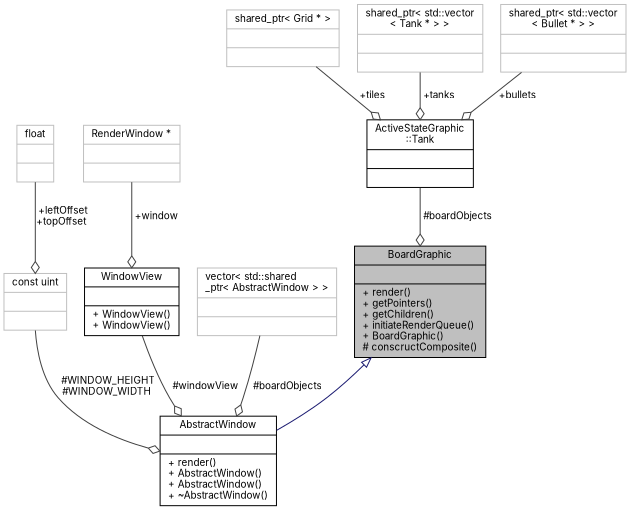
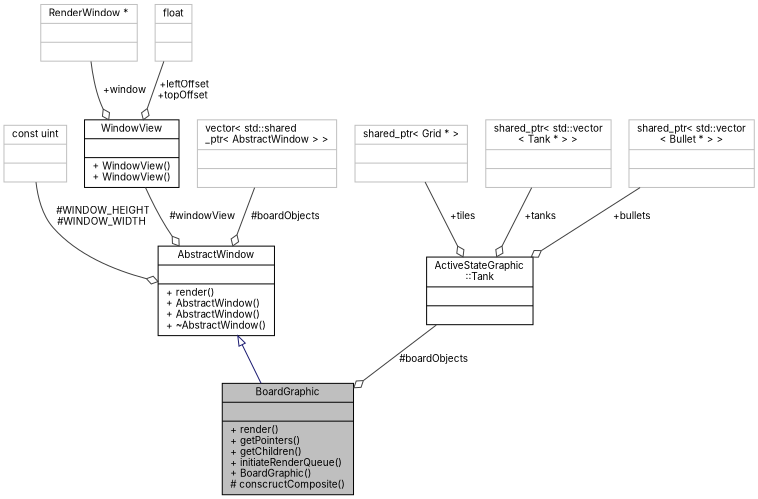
edge "float" -> "const uint": now "float" -> "WindowView"
edge "AbstractWindow" -> "BoardGraphic": reversed
